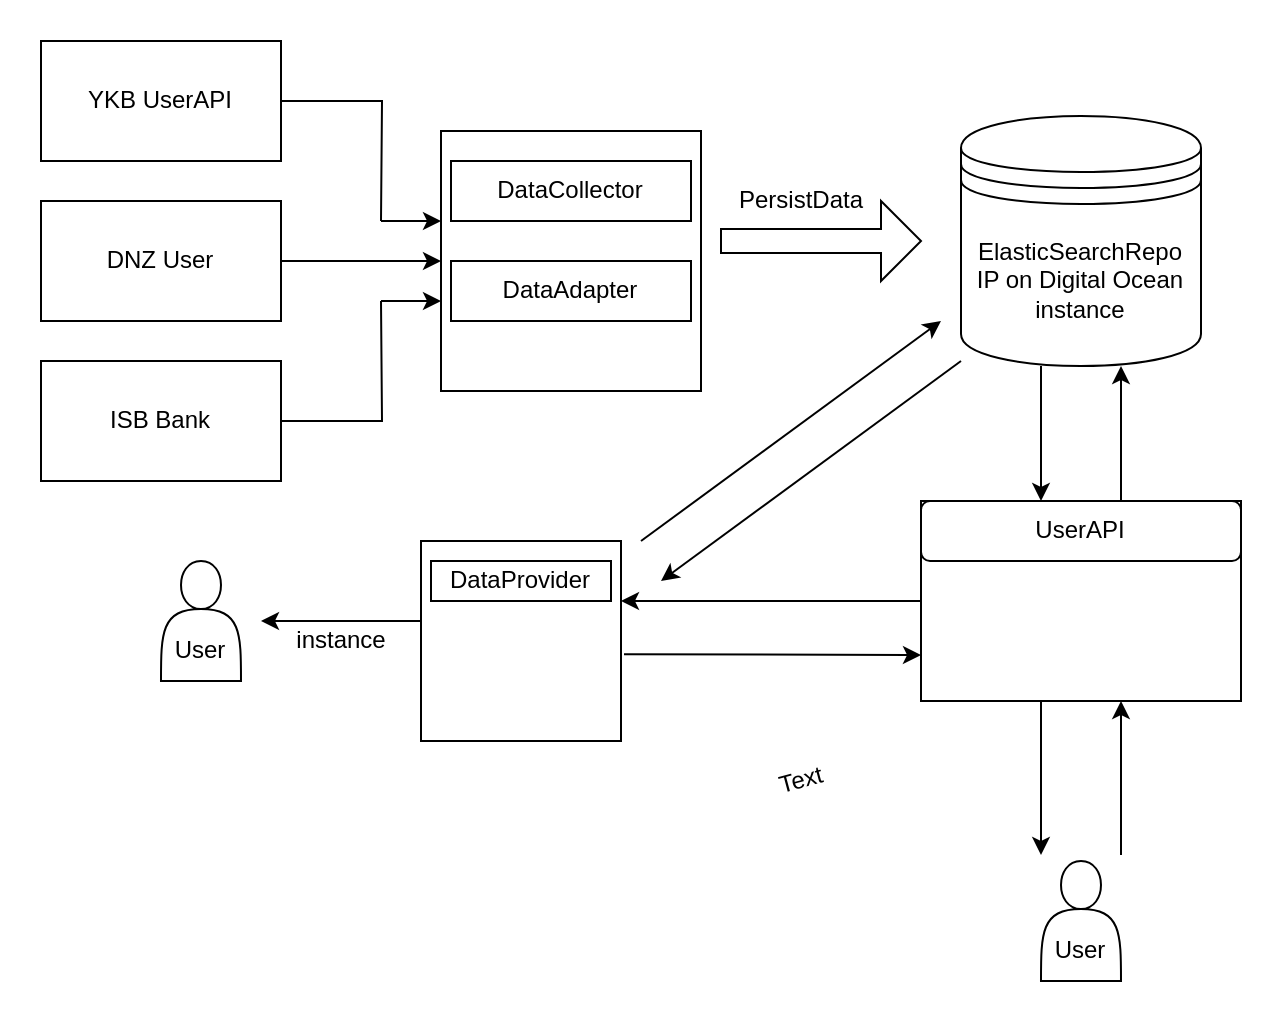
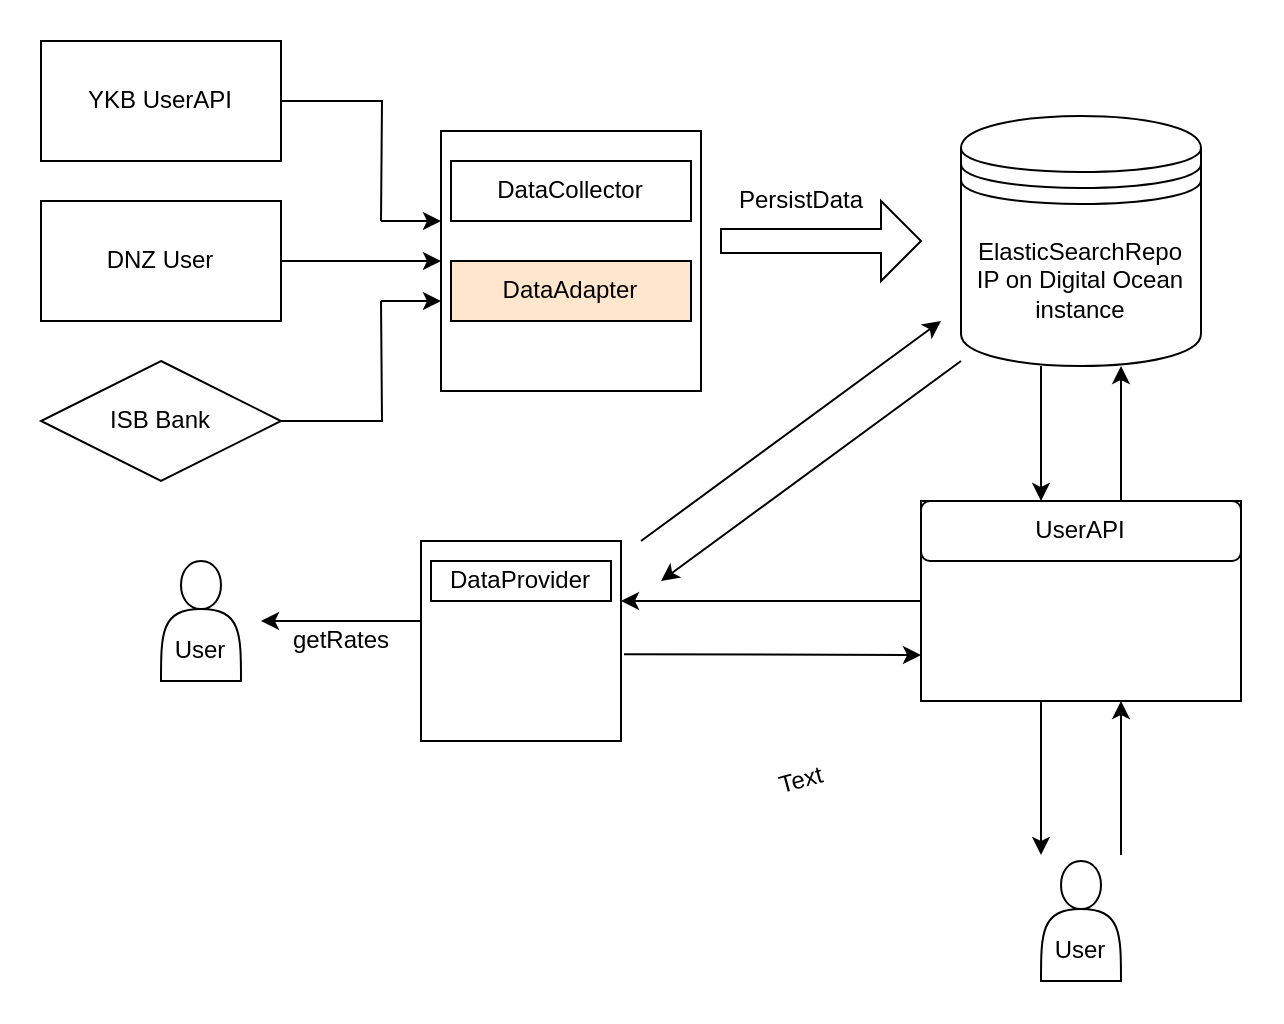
node "DataAdapter": fillcolor #ffffff -> #ffe6cc
node "ISB Bank": shape rectangle -> diamond
node "instance": label "instance" -> "getRates"
